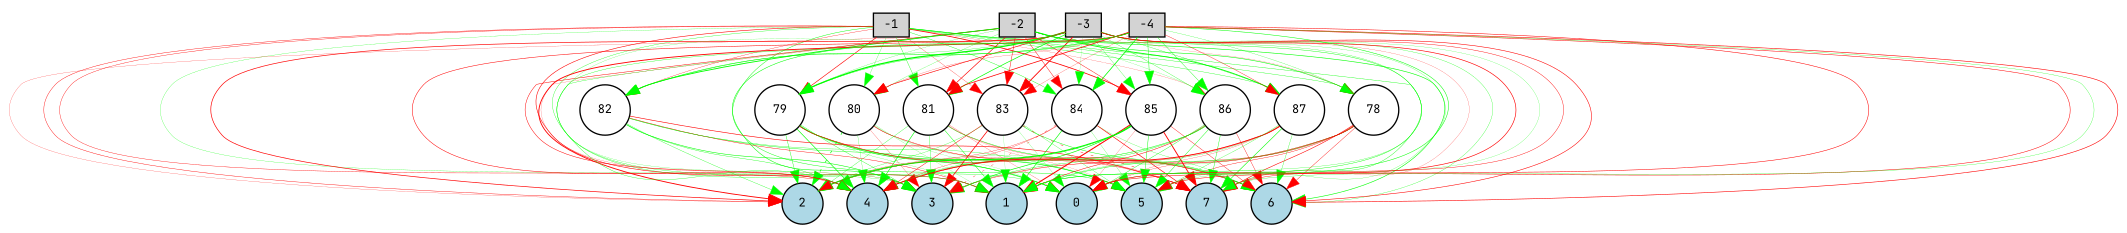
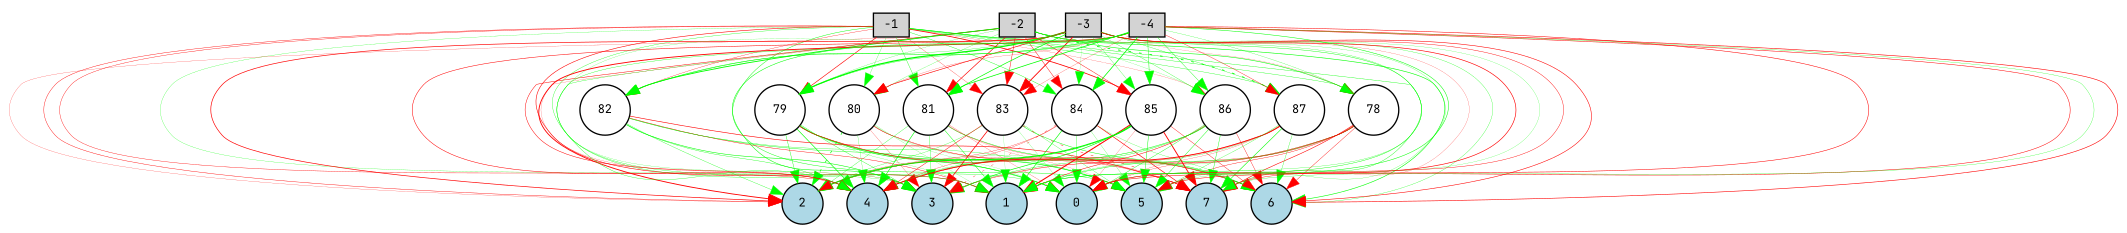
edge "-2" -> "87": style solid -> dotted
edge "-4" -> "81": color red -> green
edge "84" -> "0": added
